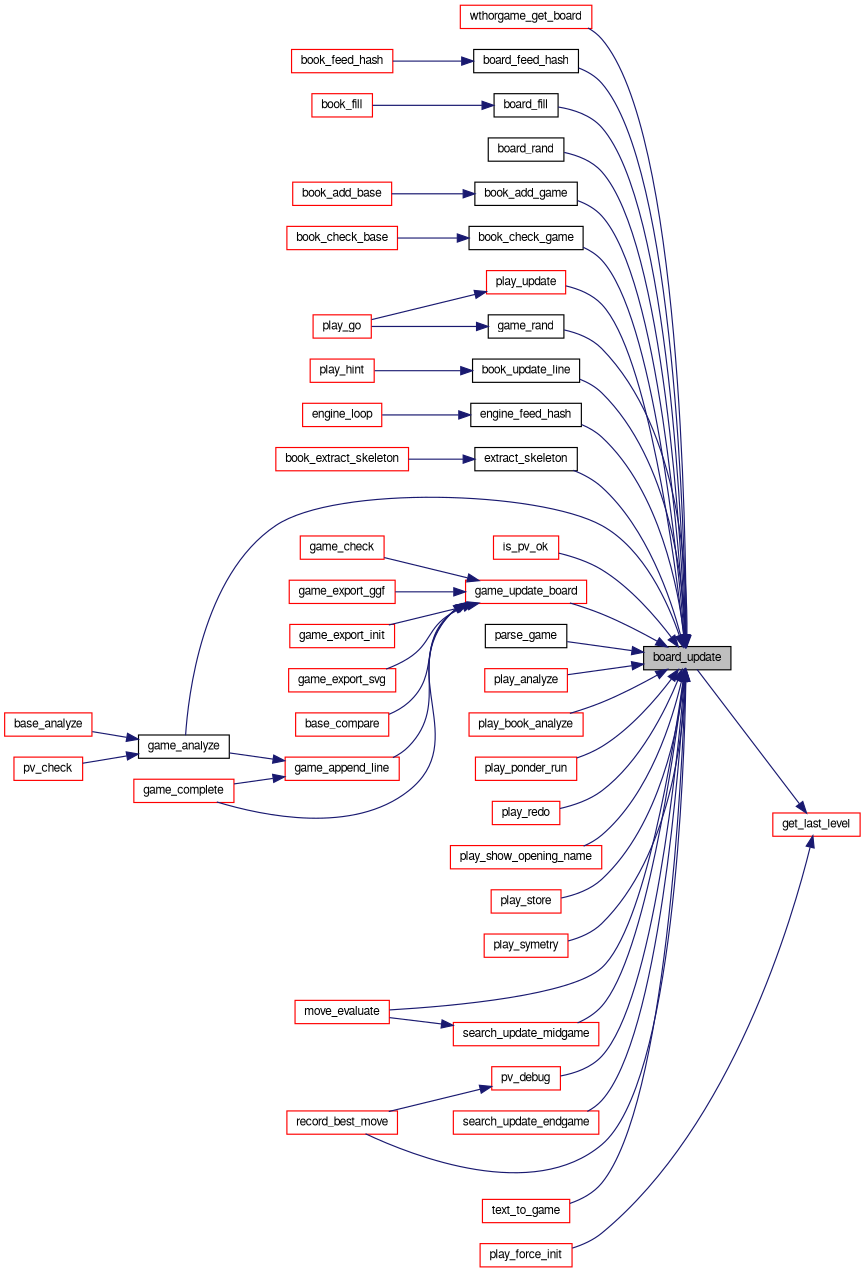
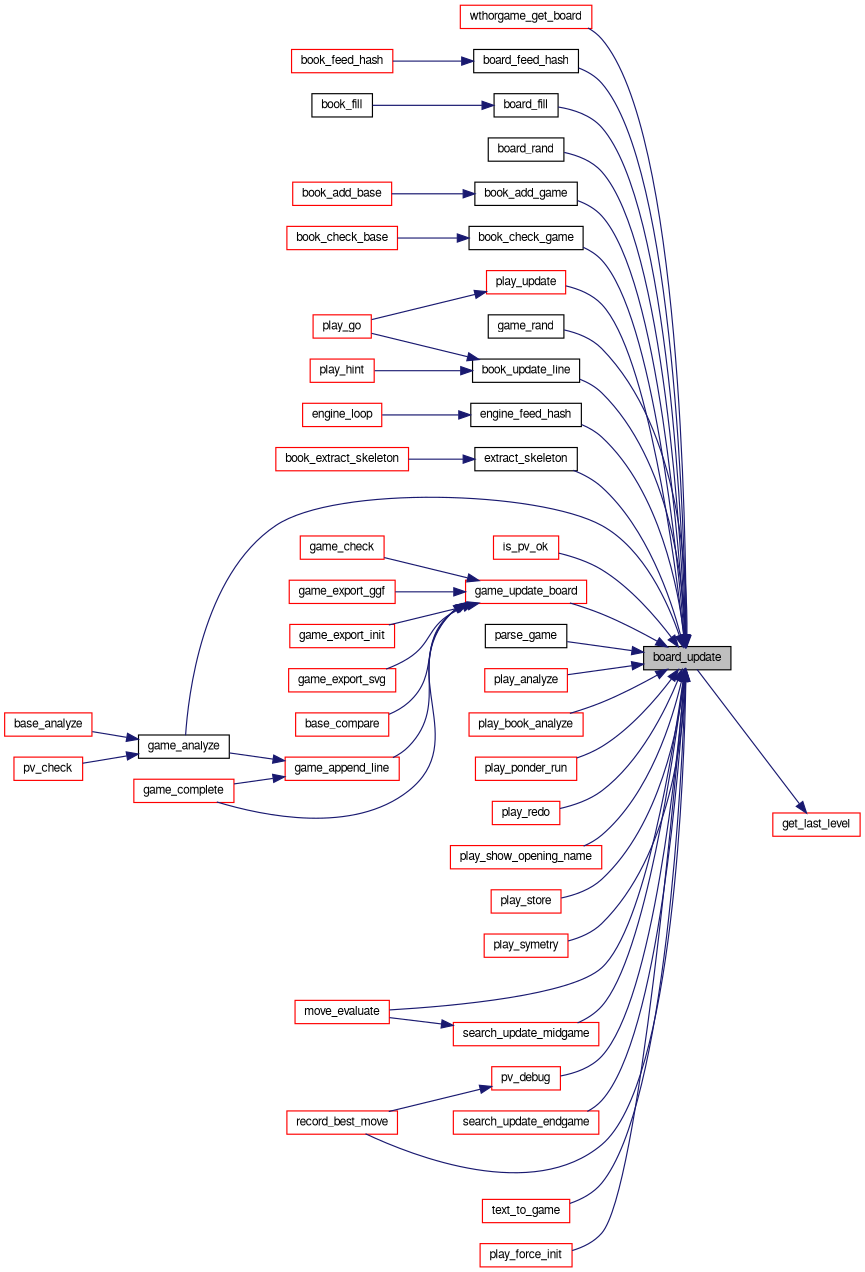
node "book_fill": color red -> black
edge "play_go" -> "game_rand": now "play_go" -> "book_update_line"
edge "play_force_init" -> "get_last_level": now "play_force_init" -> "board_update"
